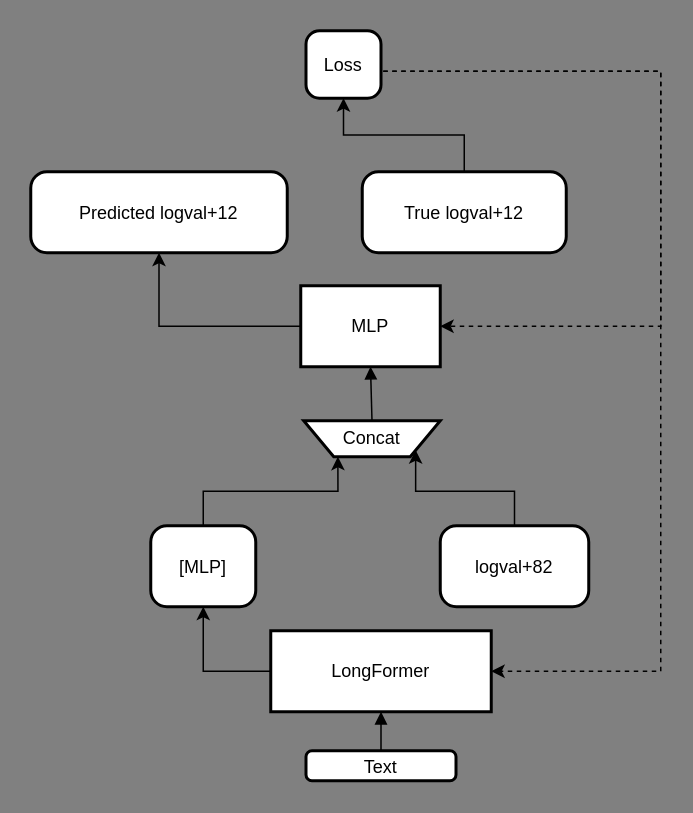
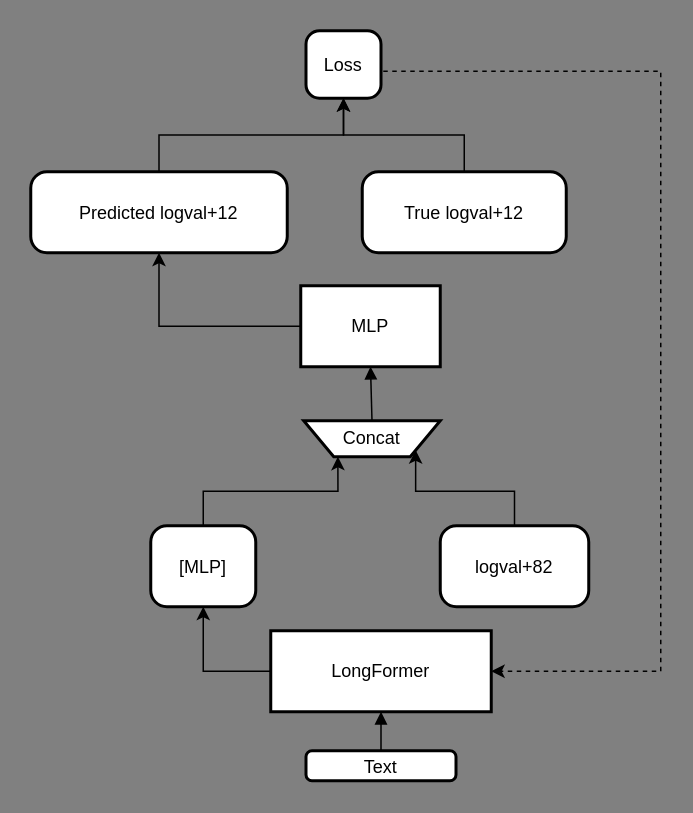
edge "Predicted logval+12" -> "Loss": added
edge "Loss" -> "MLP": removed
